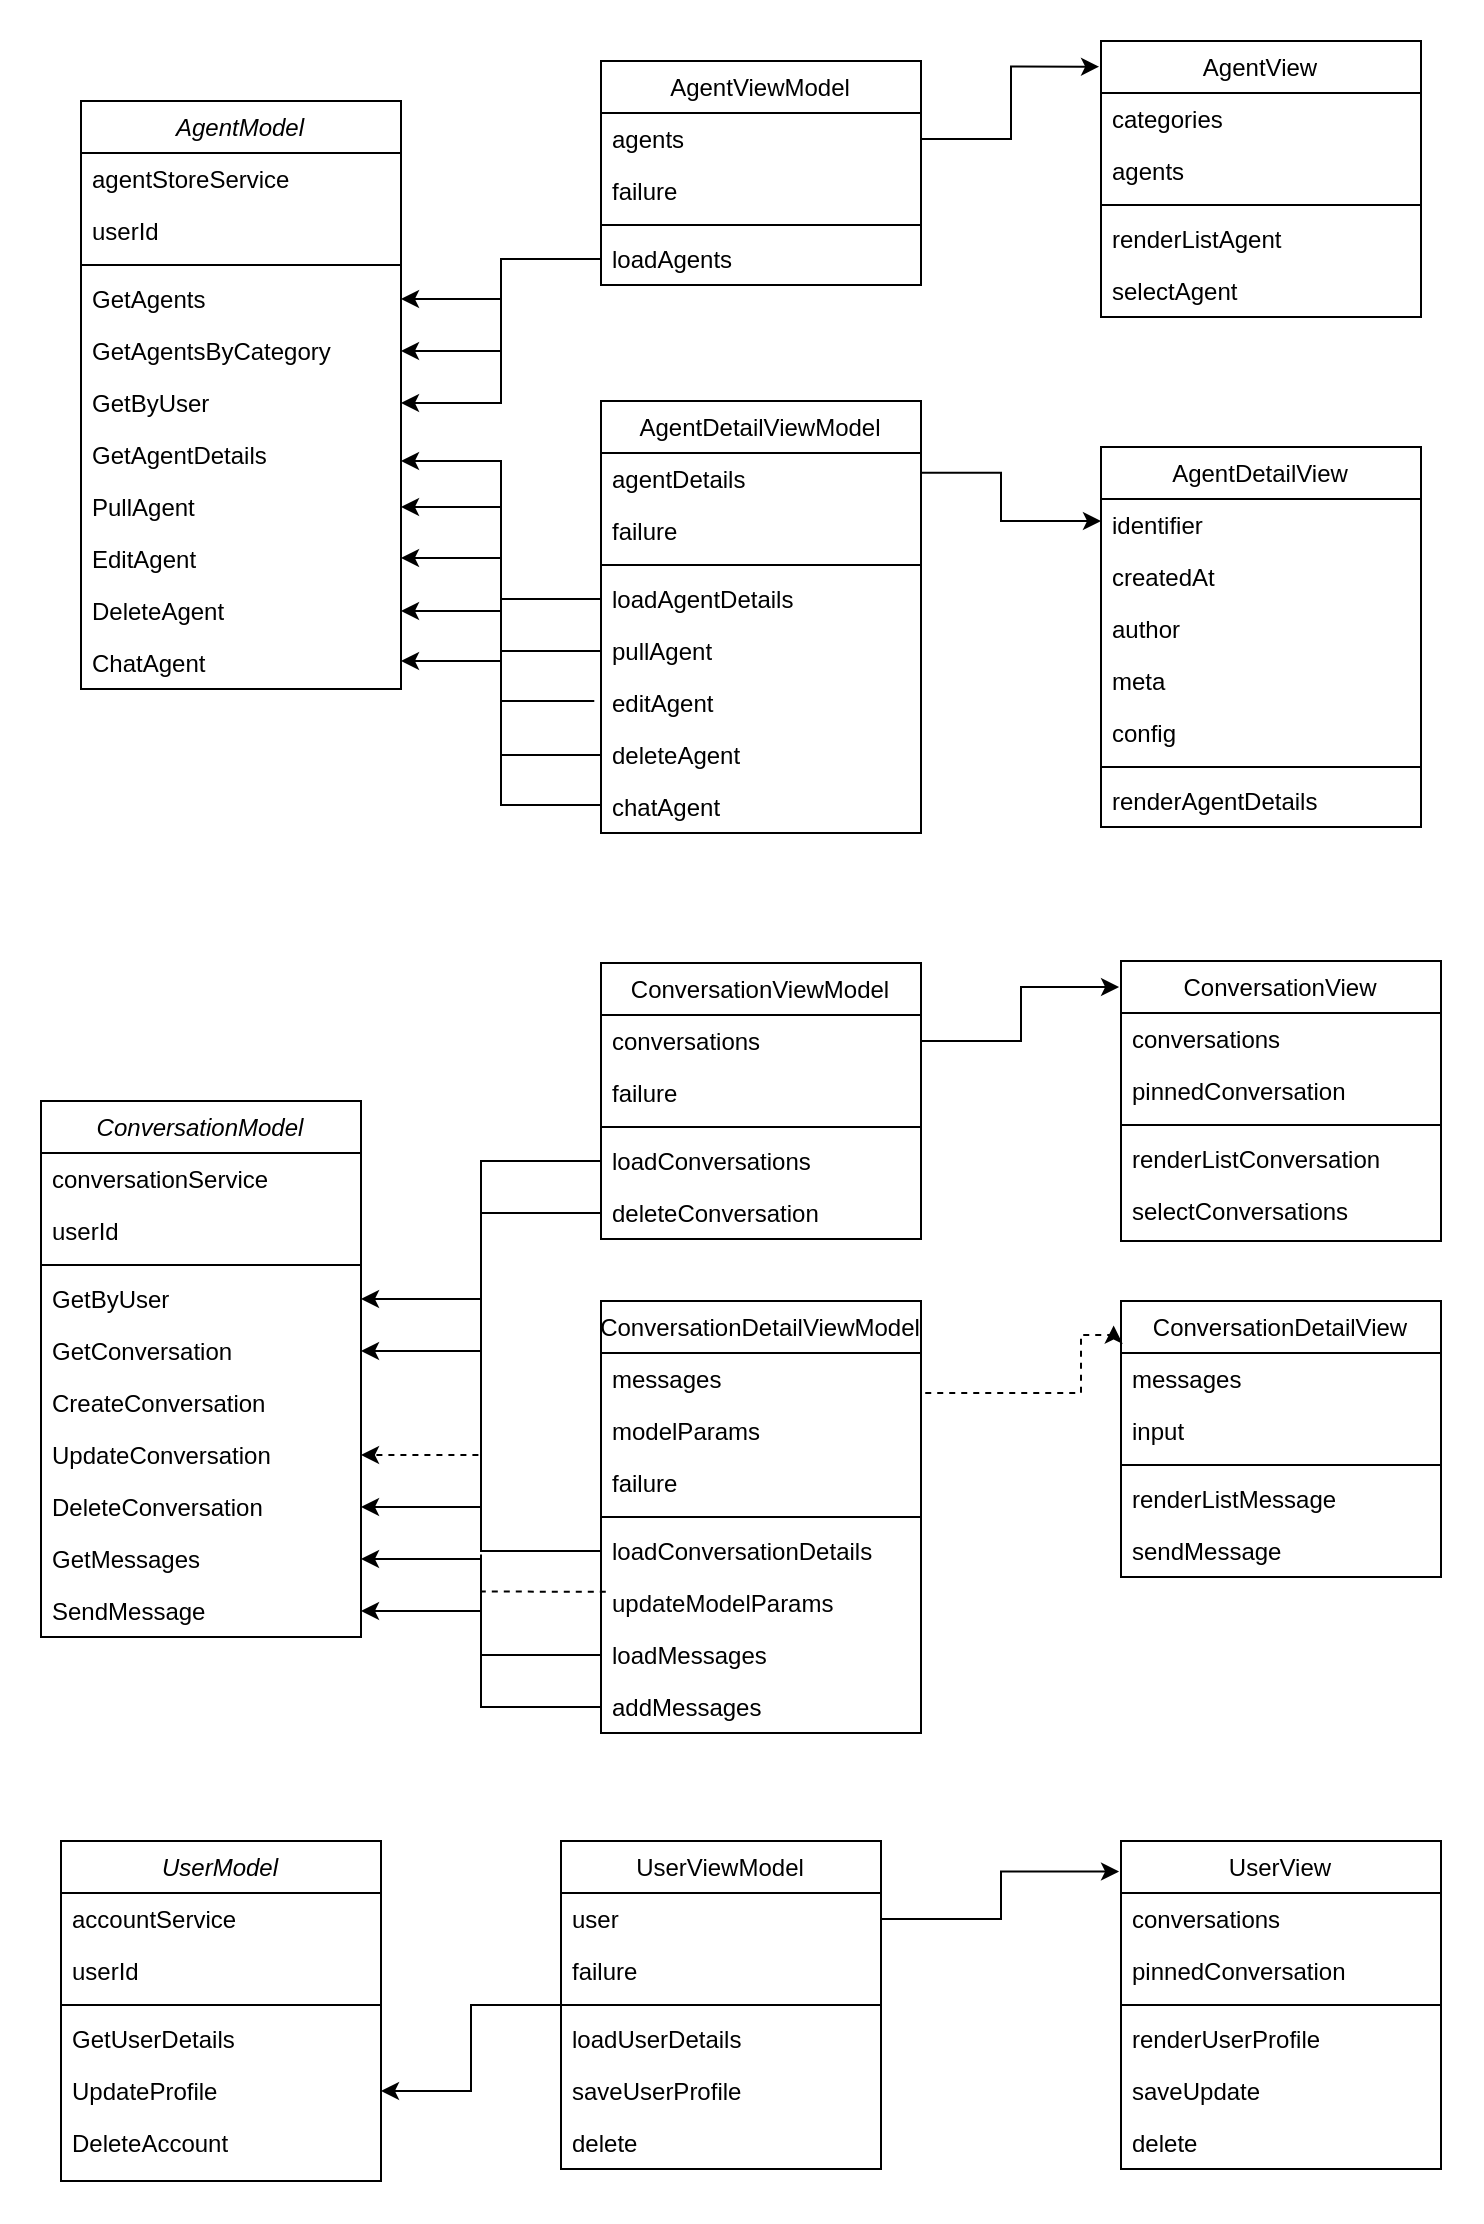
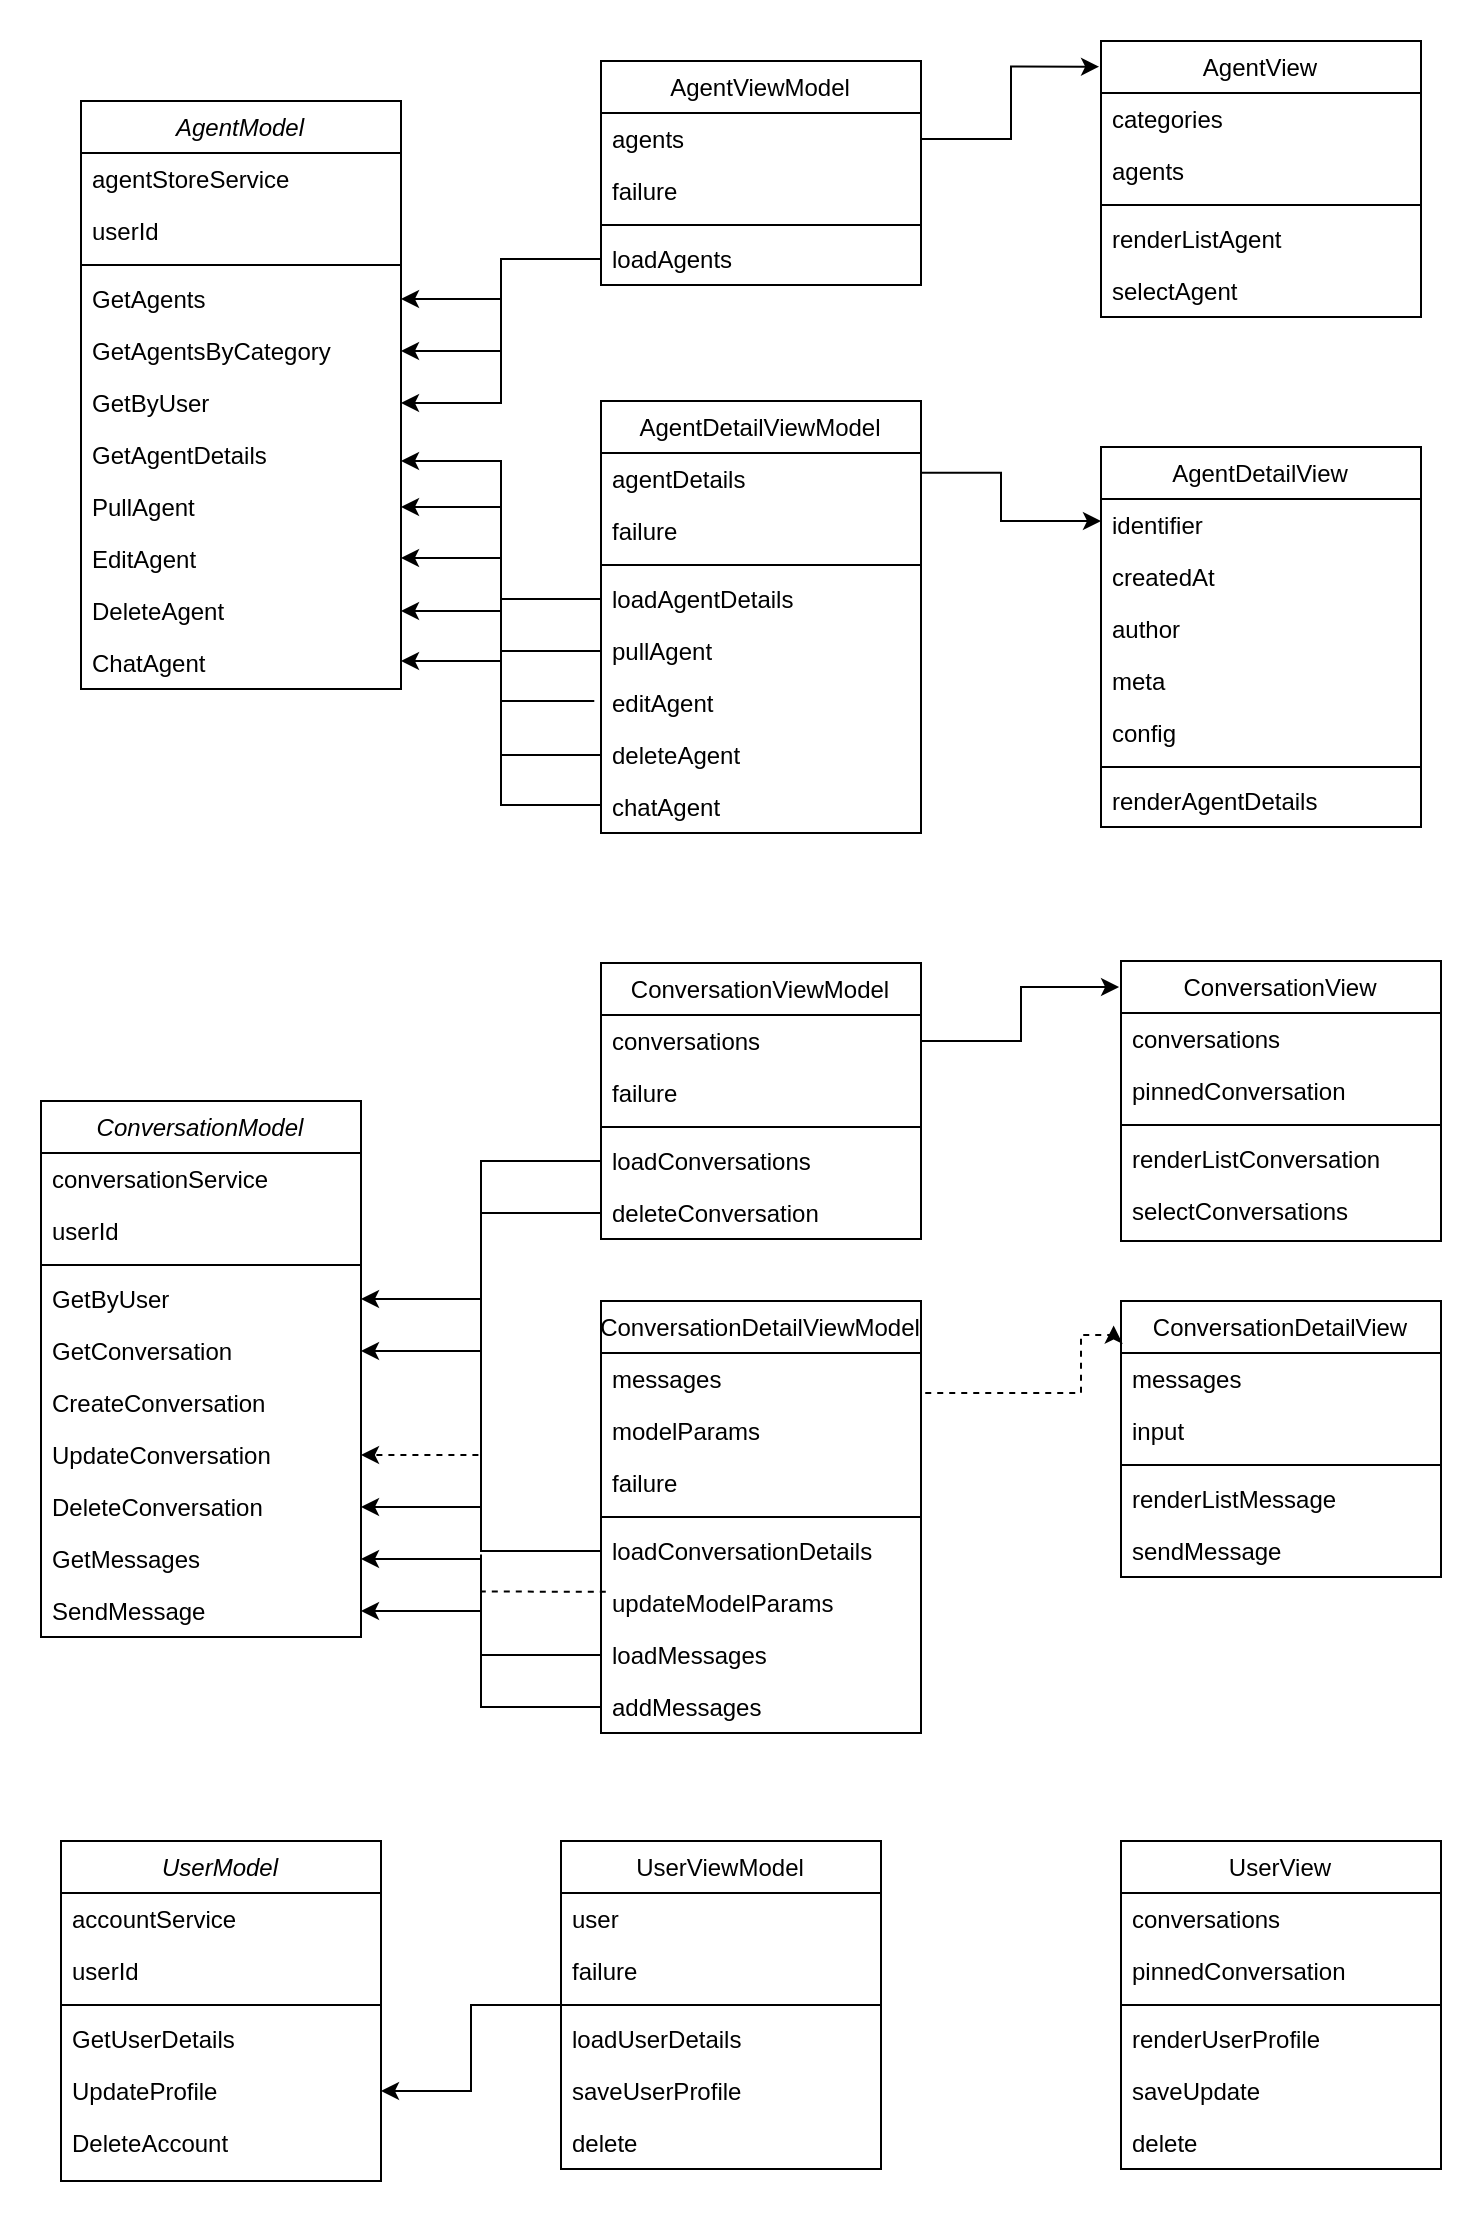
edge "user" -> "UserView": removed
